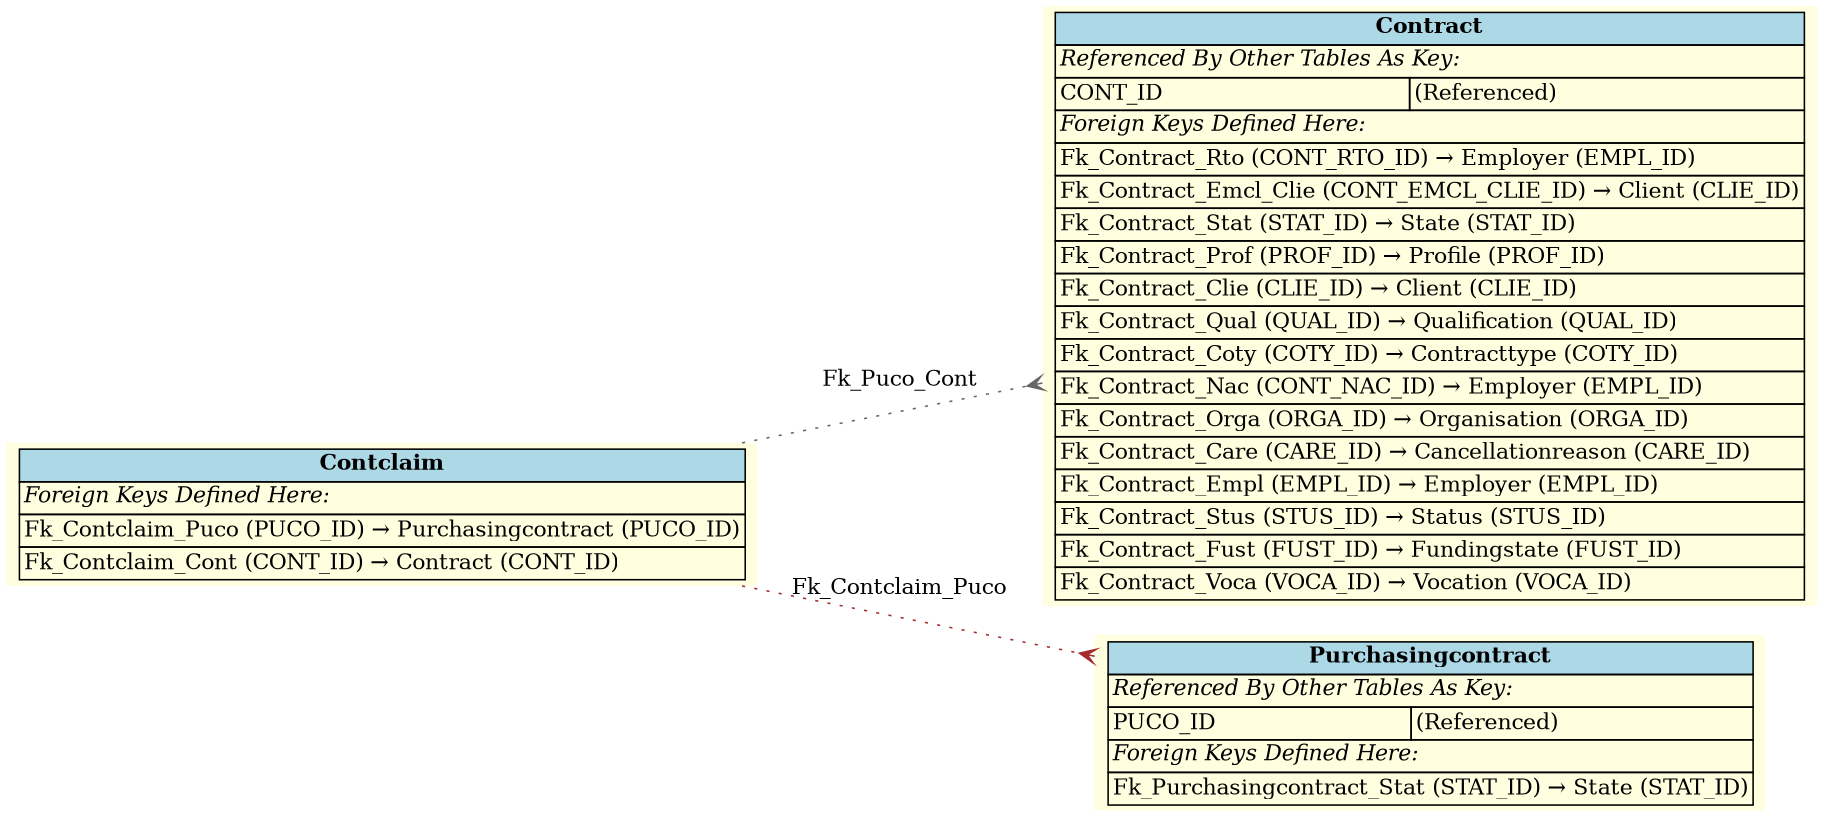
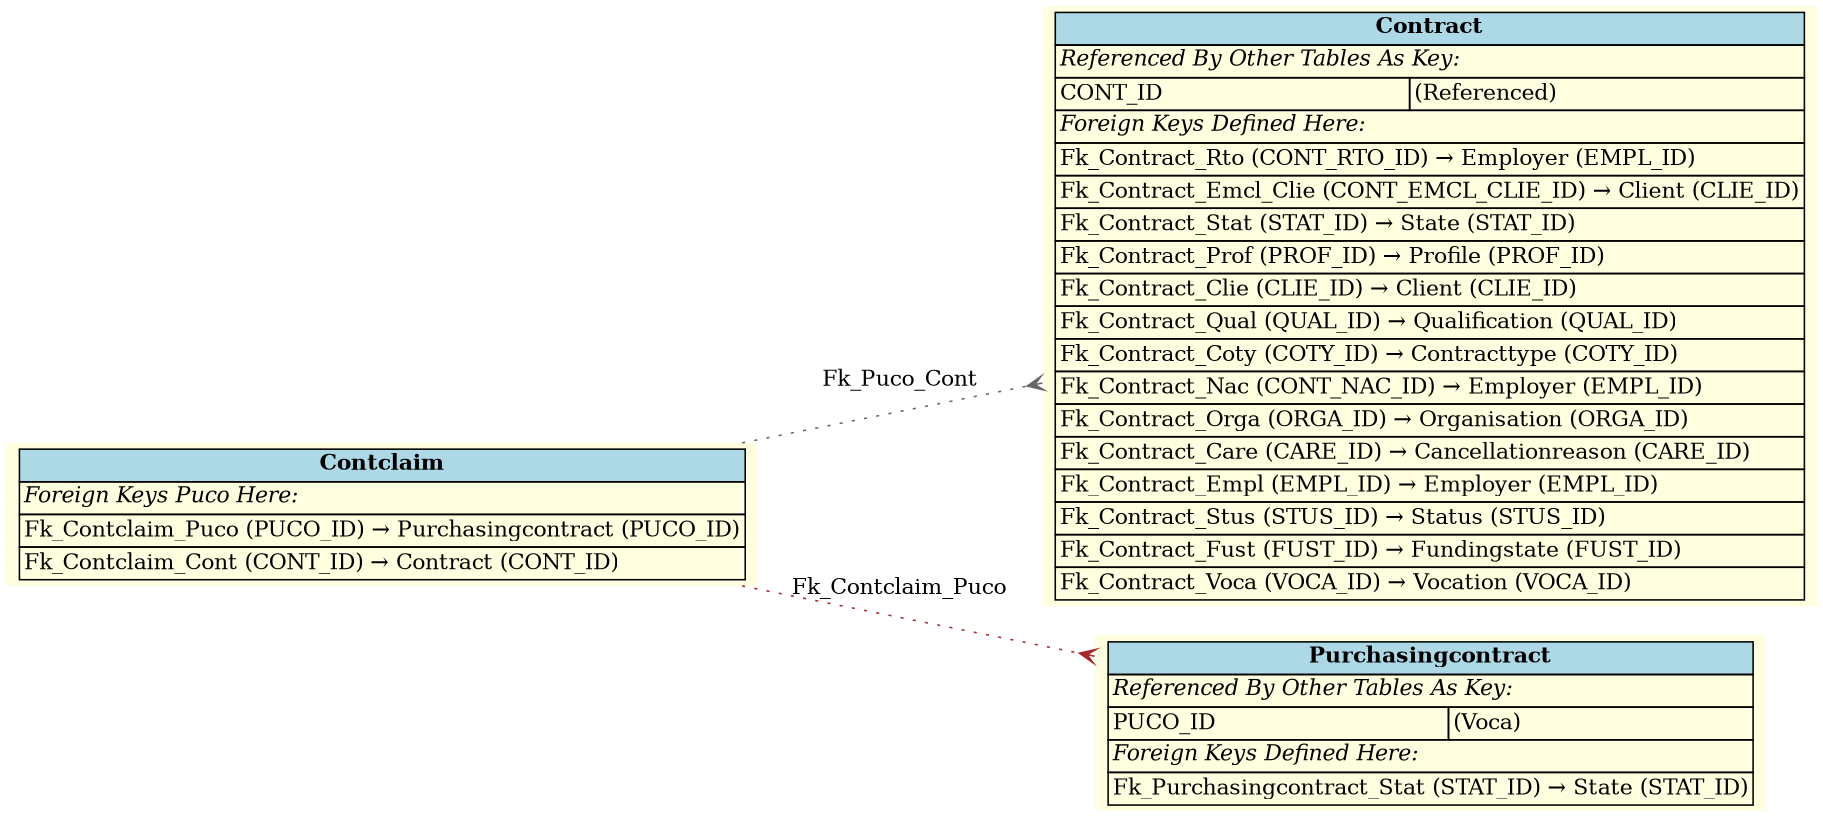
node "Contclaim": text "Foreign Keys Defined Here:" -> "Foreign Keys Puco Here:"
node "Purchasingcontract": text "(Referenced)" -> "(Voca)"
